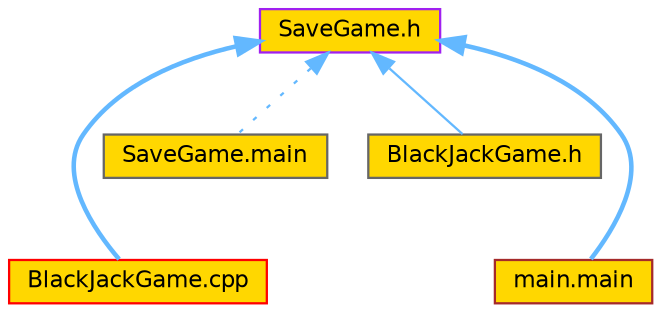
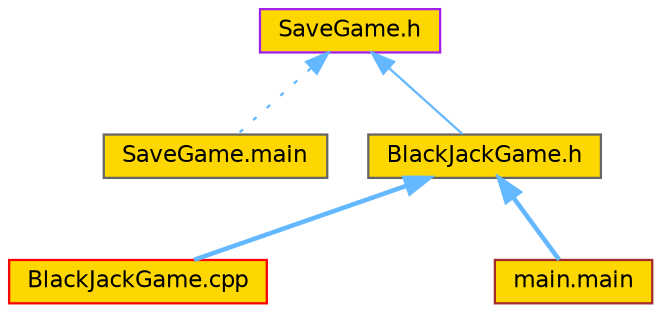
edge "main.main" -> "SaveGame.h": now "main.main" -> "BlackJackGame.h"
edge "BlackJackGame.cpp" -> "SaveGame.h": now "BlackJackGame.cpp" -> "BlackJackGame.h"
